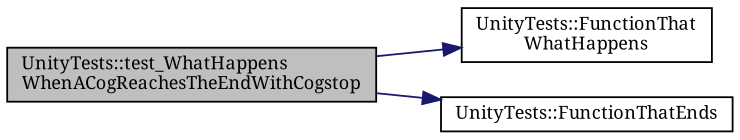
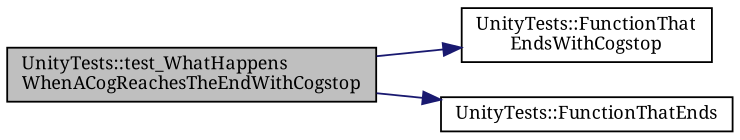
node "UnityTests::FunctionThat WhatHappens": label "UnityTests::FunctionThat WhatHappens" -> "UnityTests::FunctionThat EndsWithCogstop"
